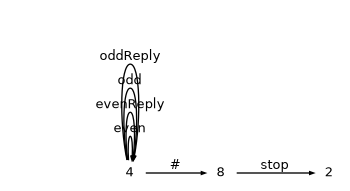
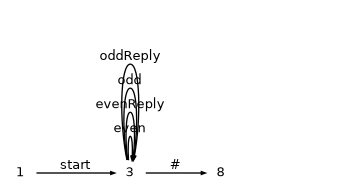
node "1": added
node "4": label "4" -> "3"
node "2": removed
